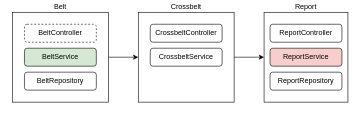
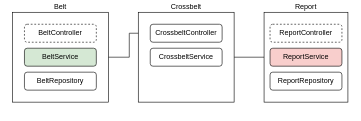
node "ReportController": style solid -> dashed
edge "Belt" -> "Crossbelt": now "Belt" -> "CrossbeltController"
edge "Crossbelt" -> "Report": now "Crossbelt" -> "ReportService"
